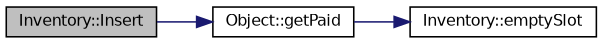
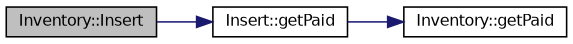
node "Object::getPaid": label "Object::getPaid" -> "Insert::getPaid"
node "Inventory::emptySlot": label "Inventory::emptySlot" -> "Inventory::getPaid"
